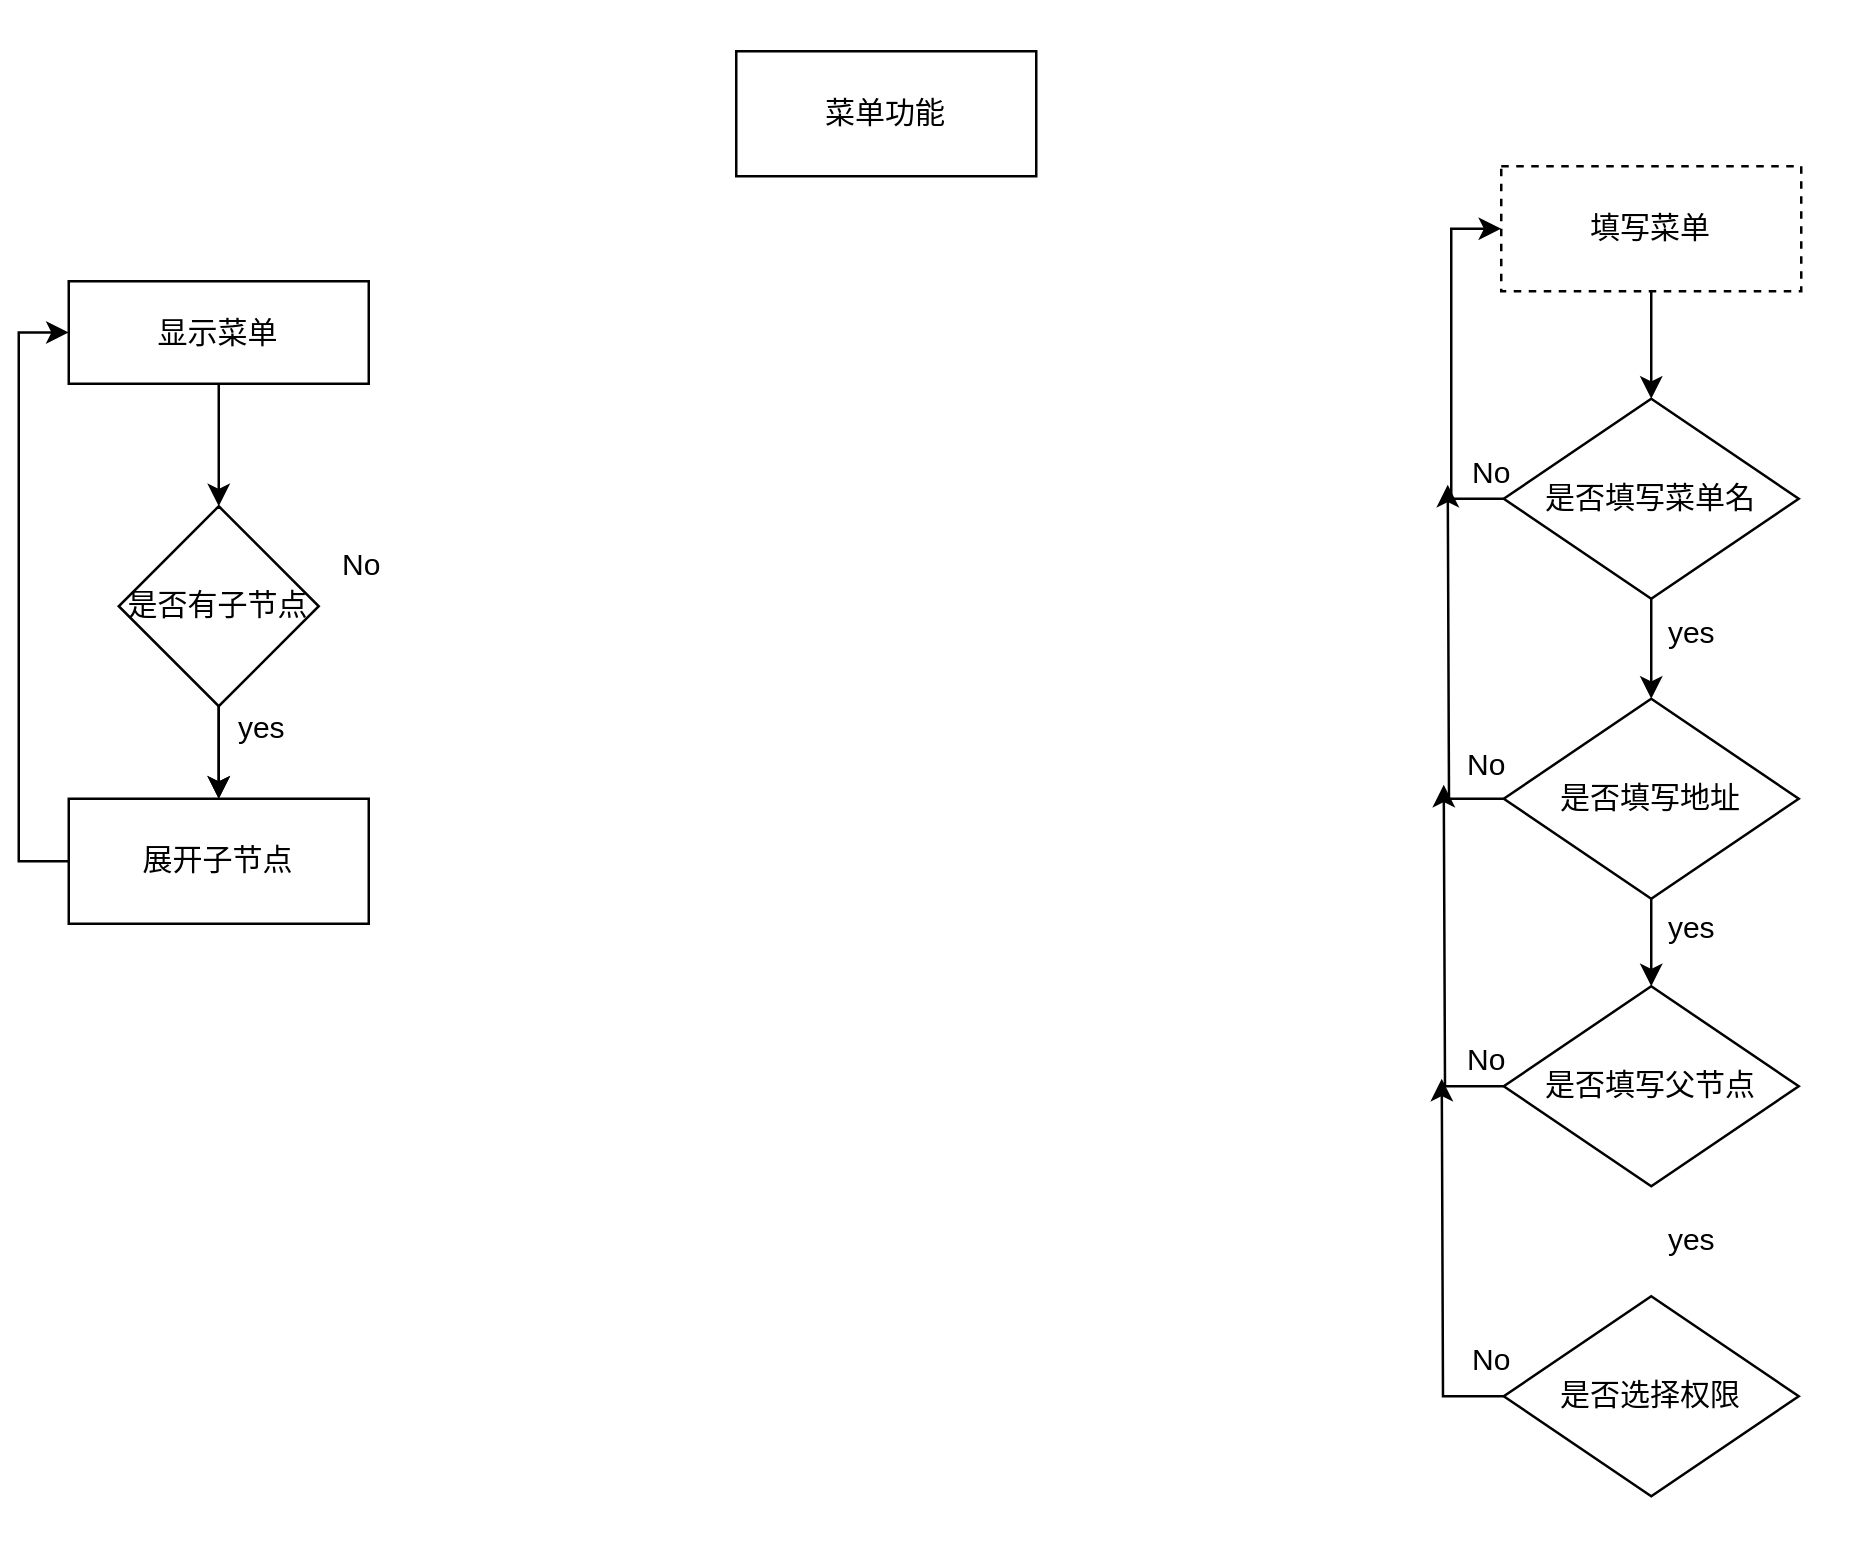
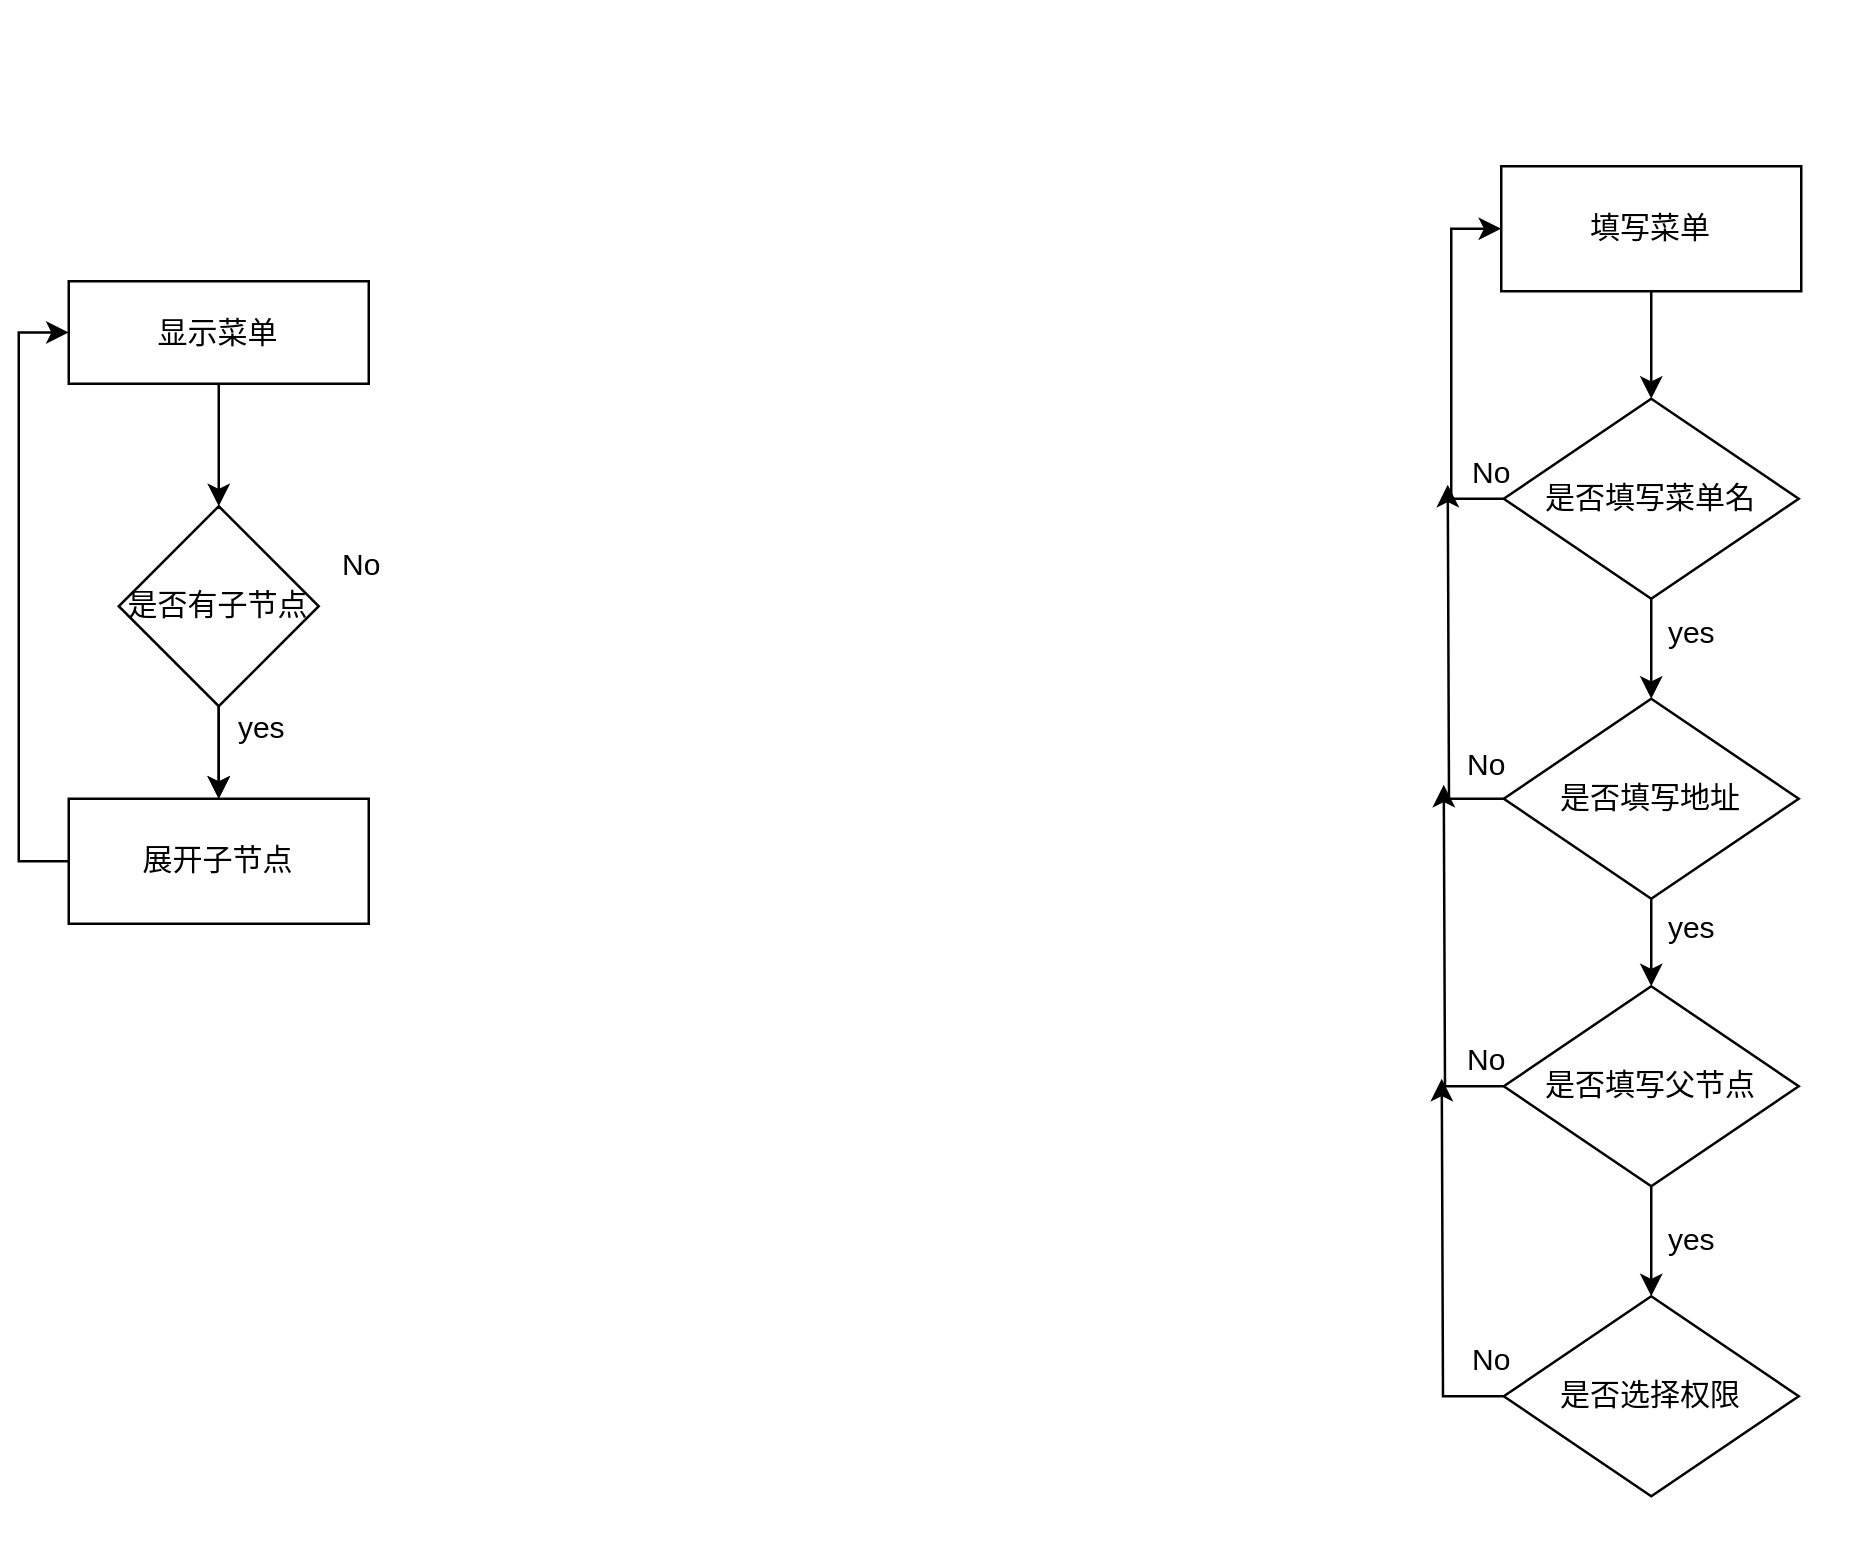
node "菜单功能": removed
node "填写菜单": style dashed -> solid
edge "是否填写父节点" -> "是否选择权限": added
